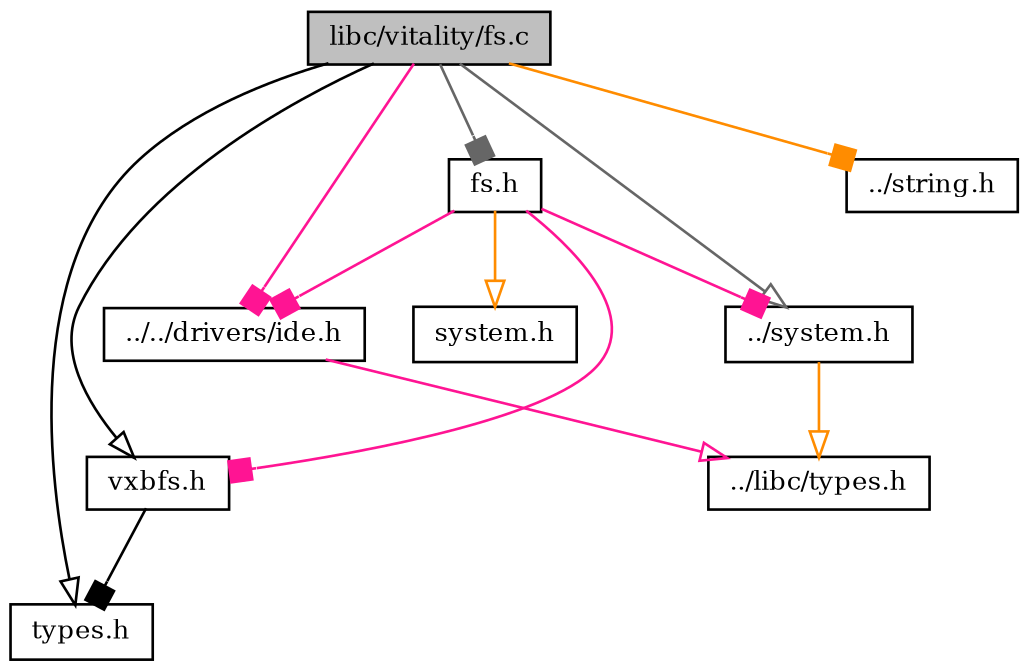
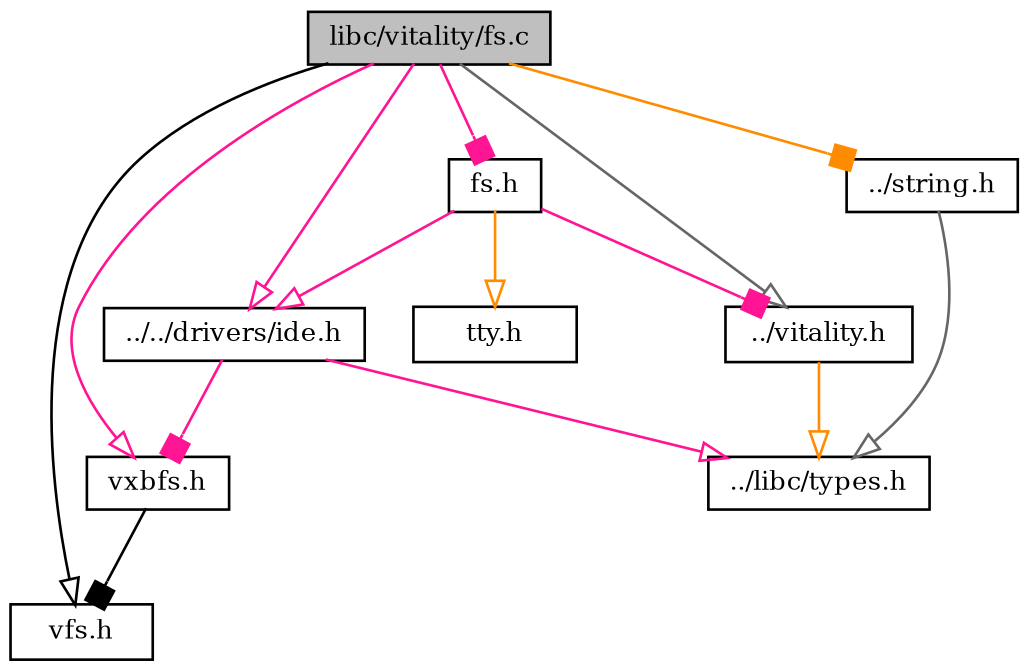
edge "libc/vitality/fs.c" -> "fs.h": color gray40 -> deeppink
edge "libc/vitality/fs.c" -> "../../drivers/ide.h": arrowhead box -> onormal
edge "libc/vitality/fs.c" -> "vxbfs.h": color black -> deeppink
edge "fs.h" -> "../../drivers/ide.h": arrowhead box -> onormal
node "system.h": label "system.h" -> "tty.h"
node "../system.h": label "../system.h" -> "../vitality.h"
edge "../string.h" -> "../libc/types.h": added
edge "fs.h" -> "vxbfs.h": now "../../drivers/ide.h" -> "vxbfs.h"
node "types.h": label "types.h" -> "vfs.h"
